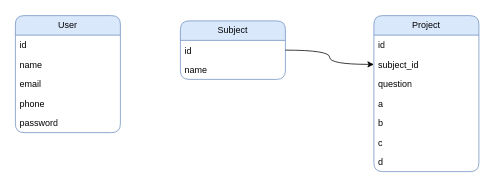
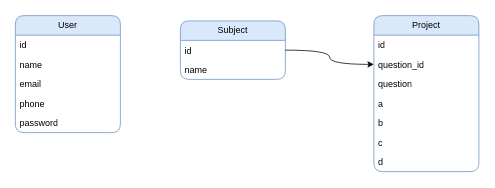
node "subject_id": label "subject_id" -> "question_id"
